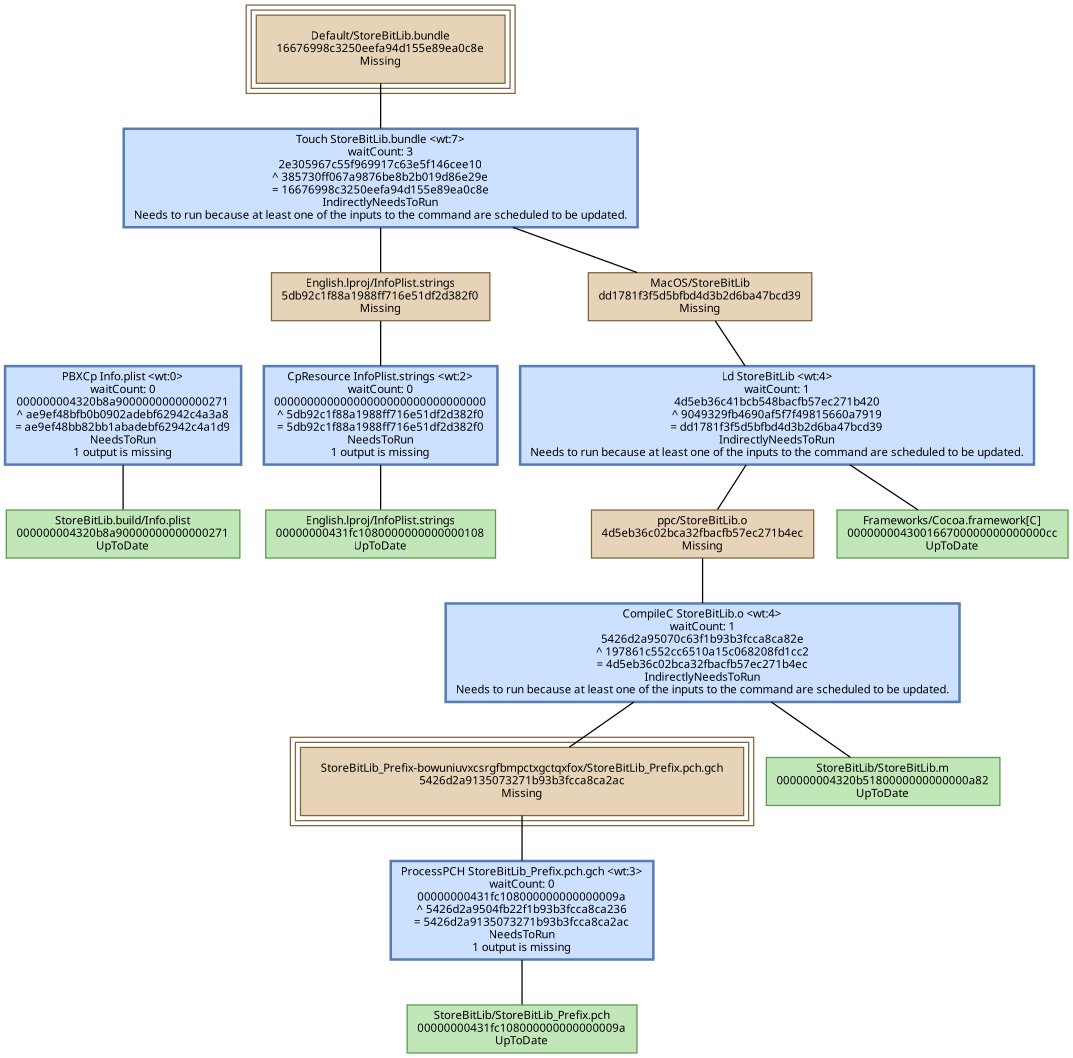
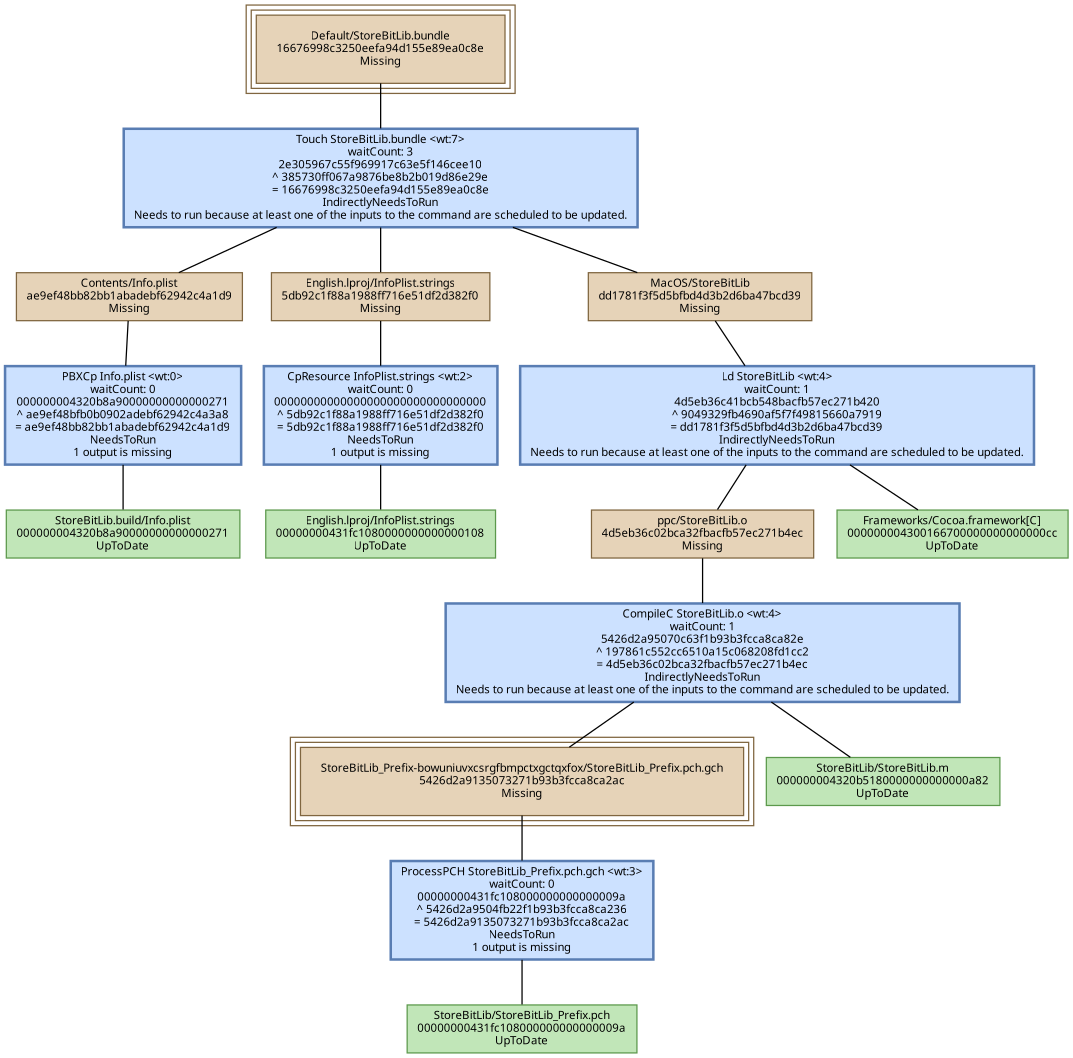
node "Contents/Info.plist ae9ef48bb82bb1abadebf62942c4a1d9 Missing": added
